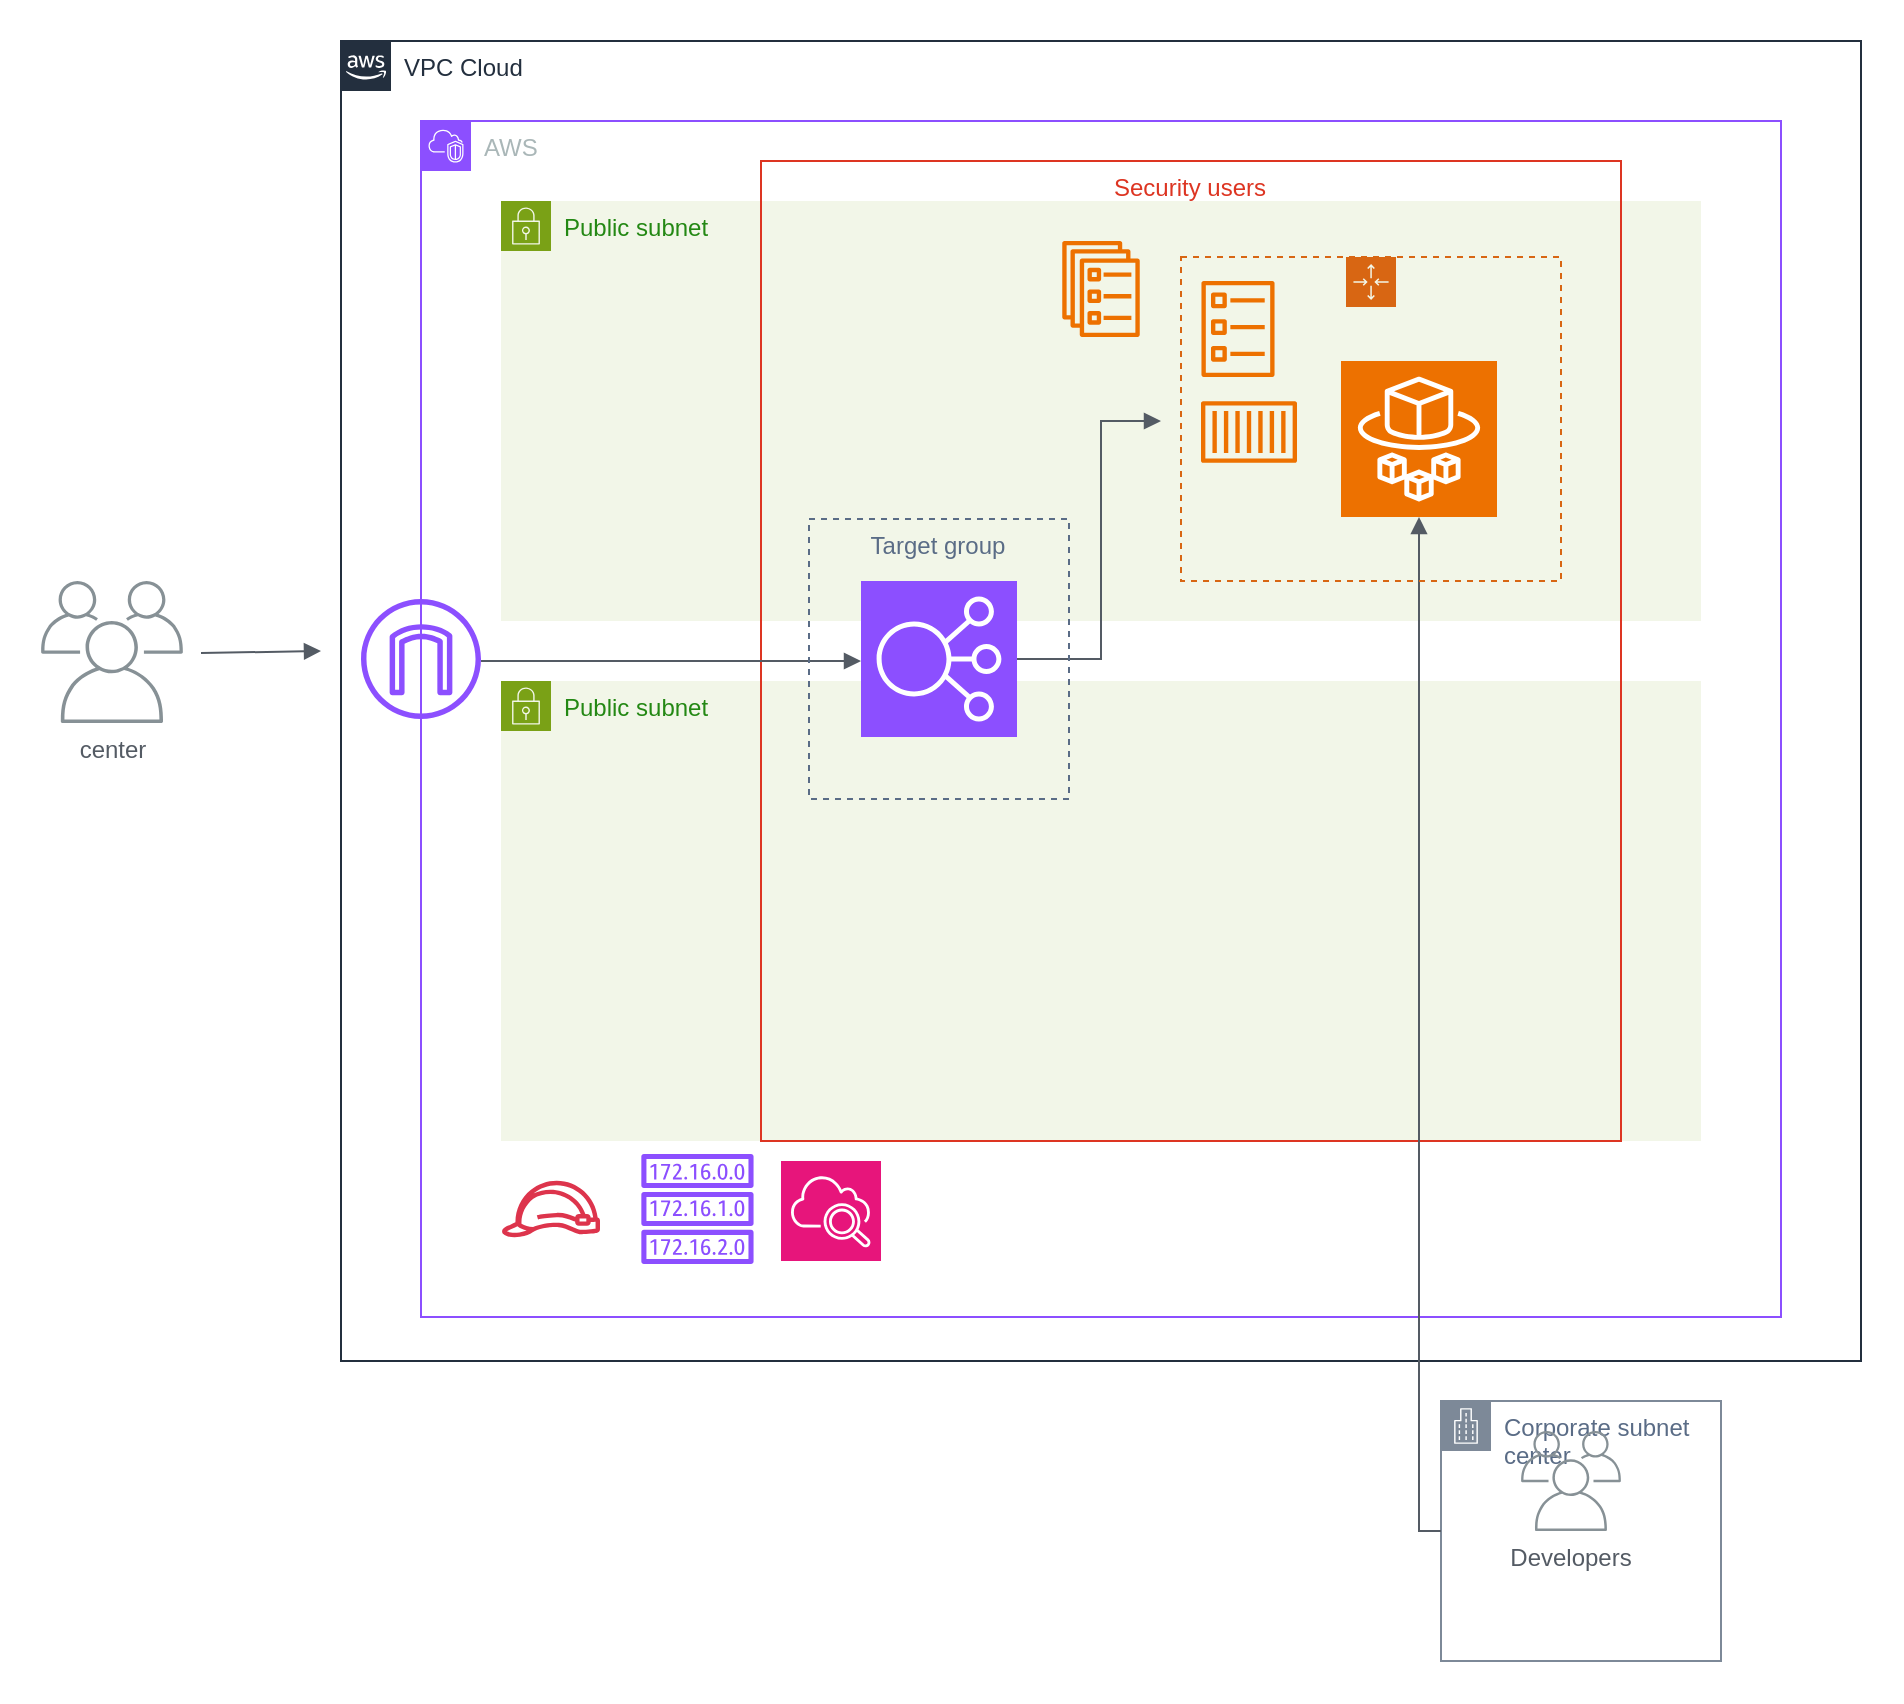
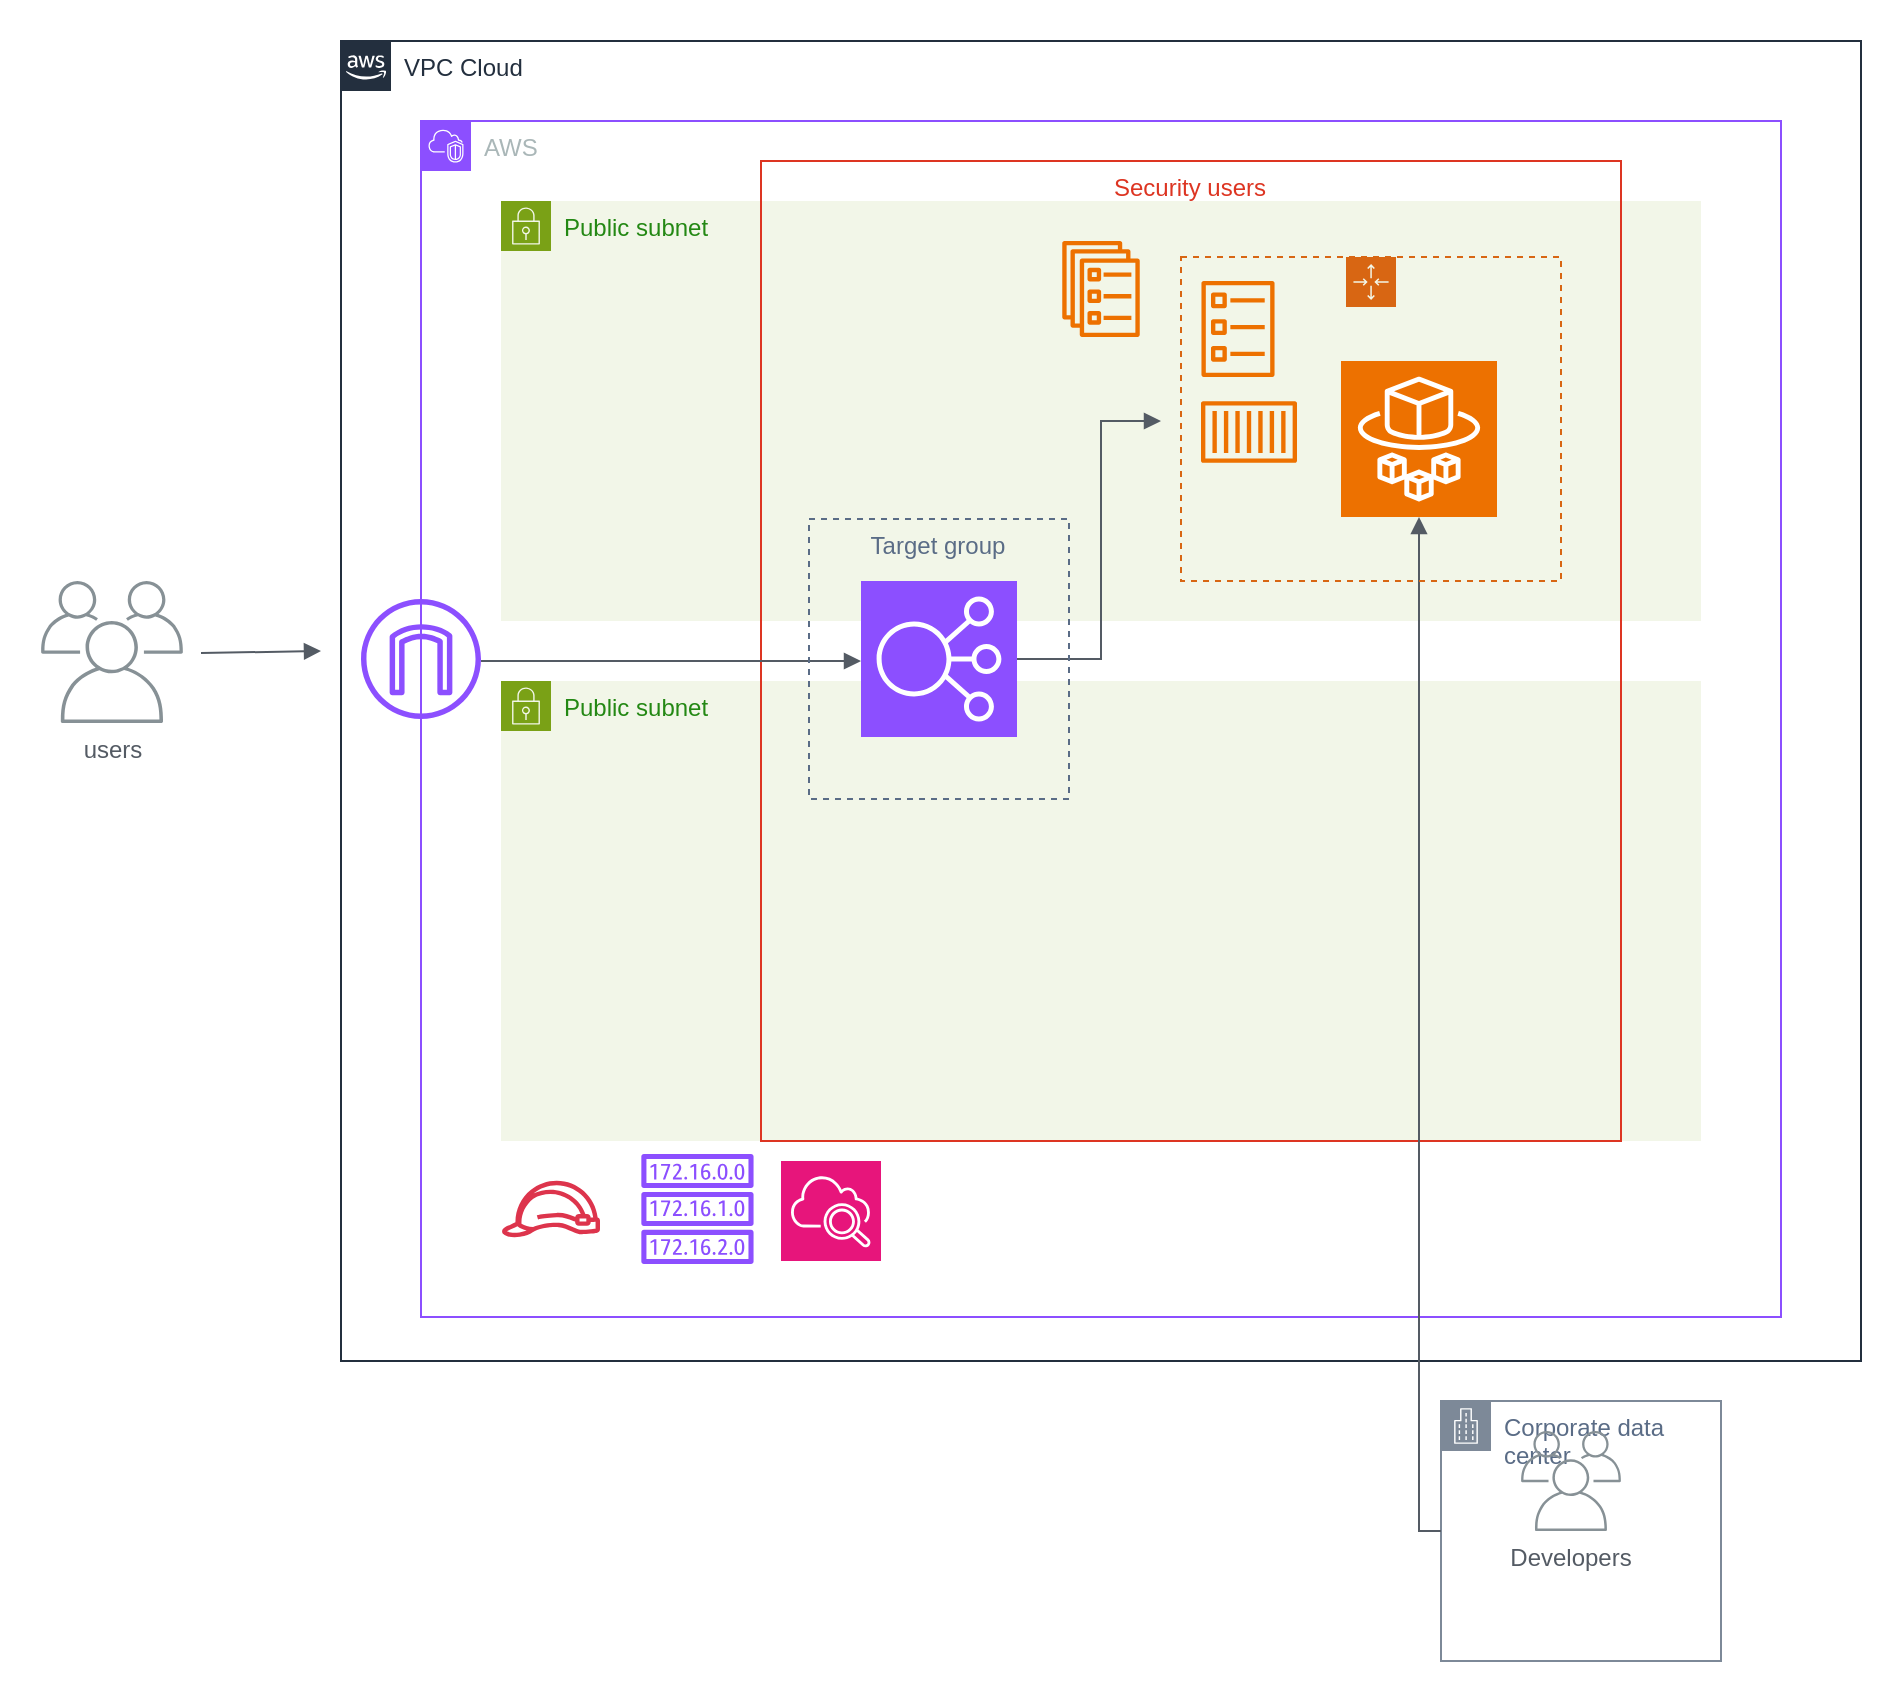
node "center": label "center" -> "users"
node "Corporate subnet center": label "Corporate subnet center" -> "Corporate data center"
